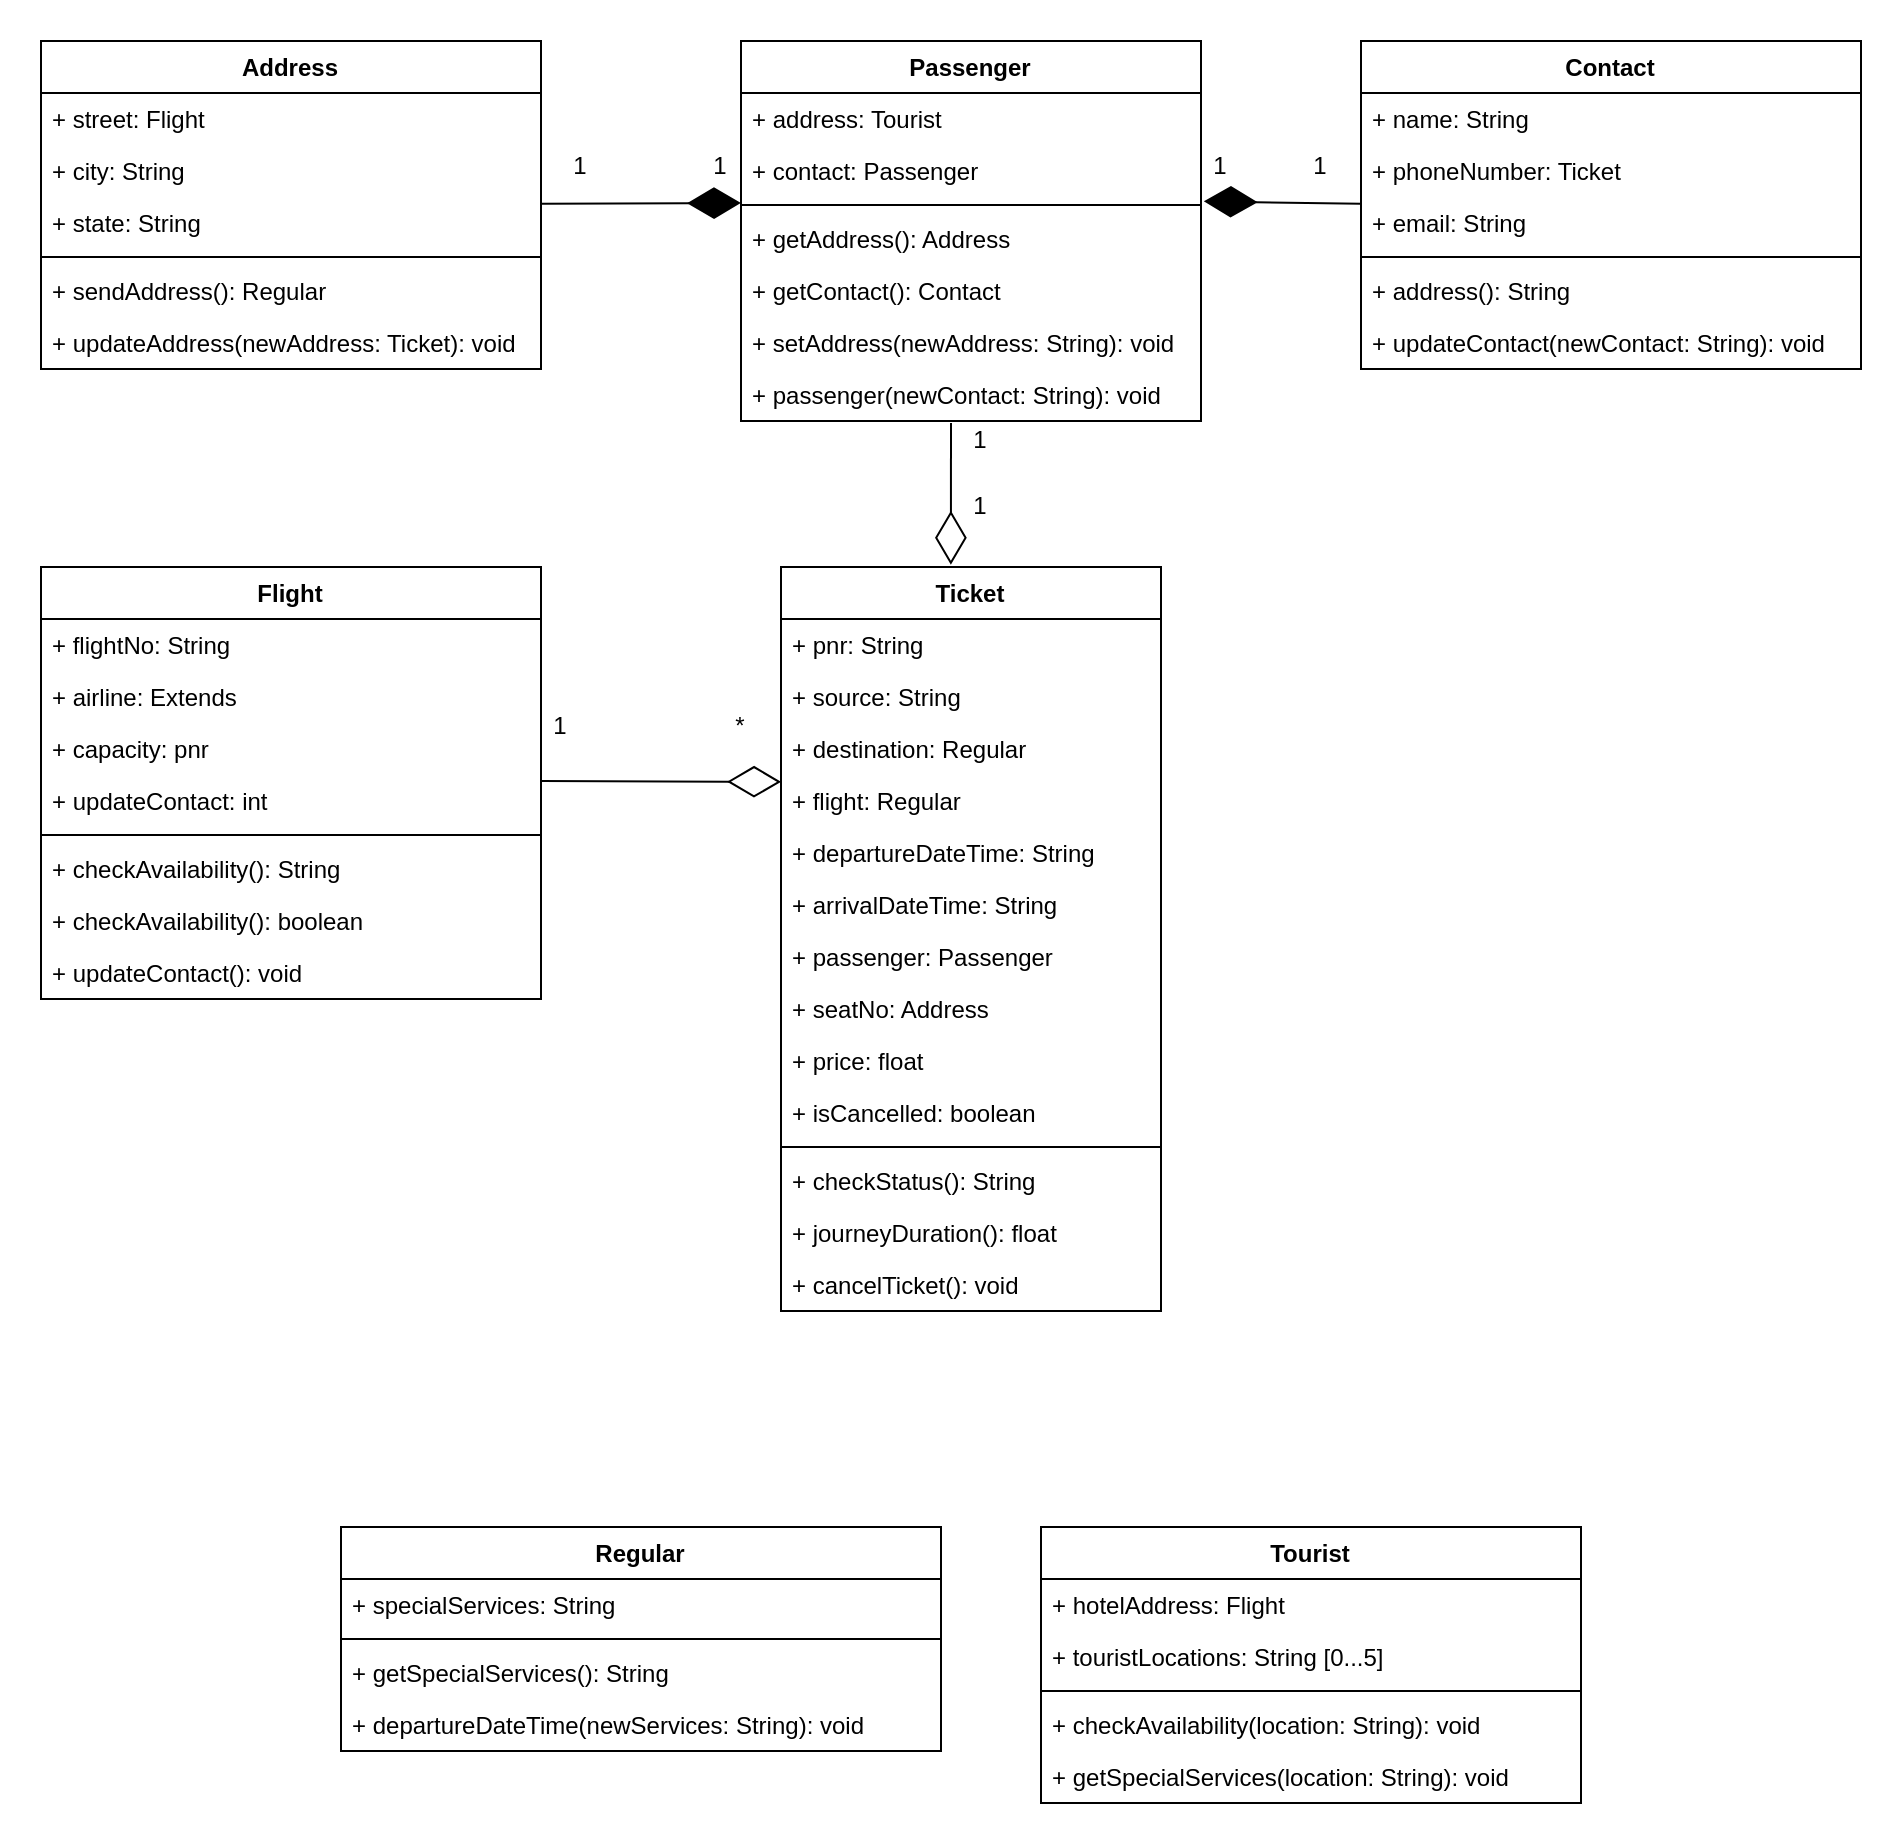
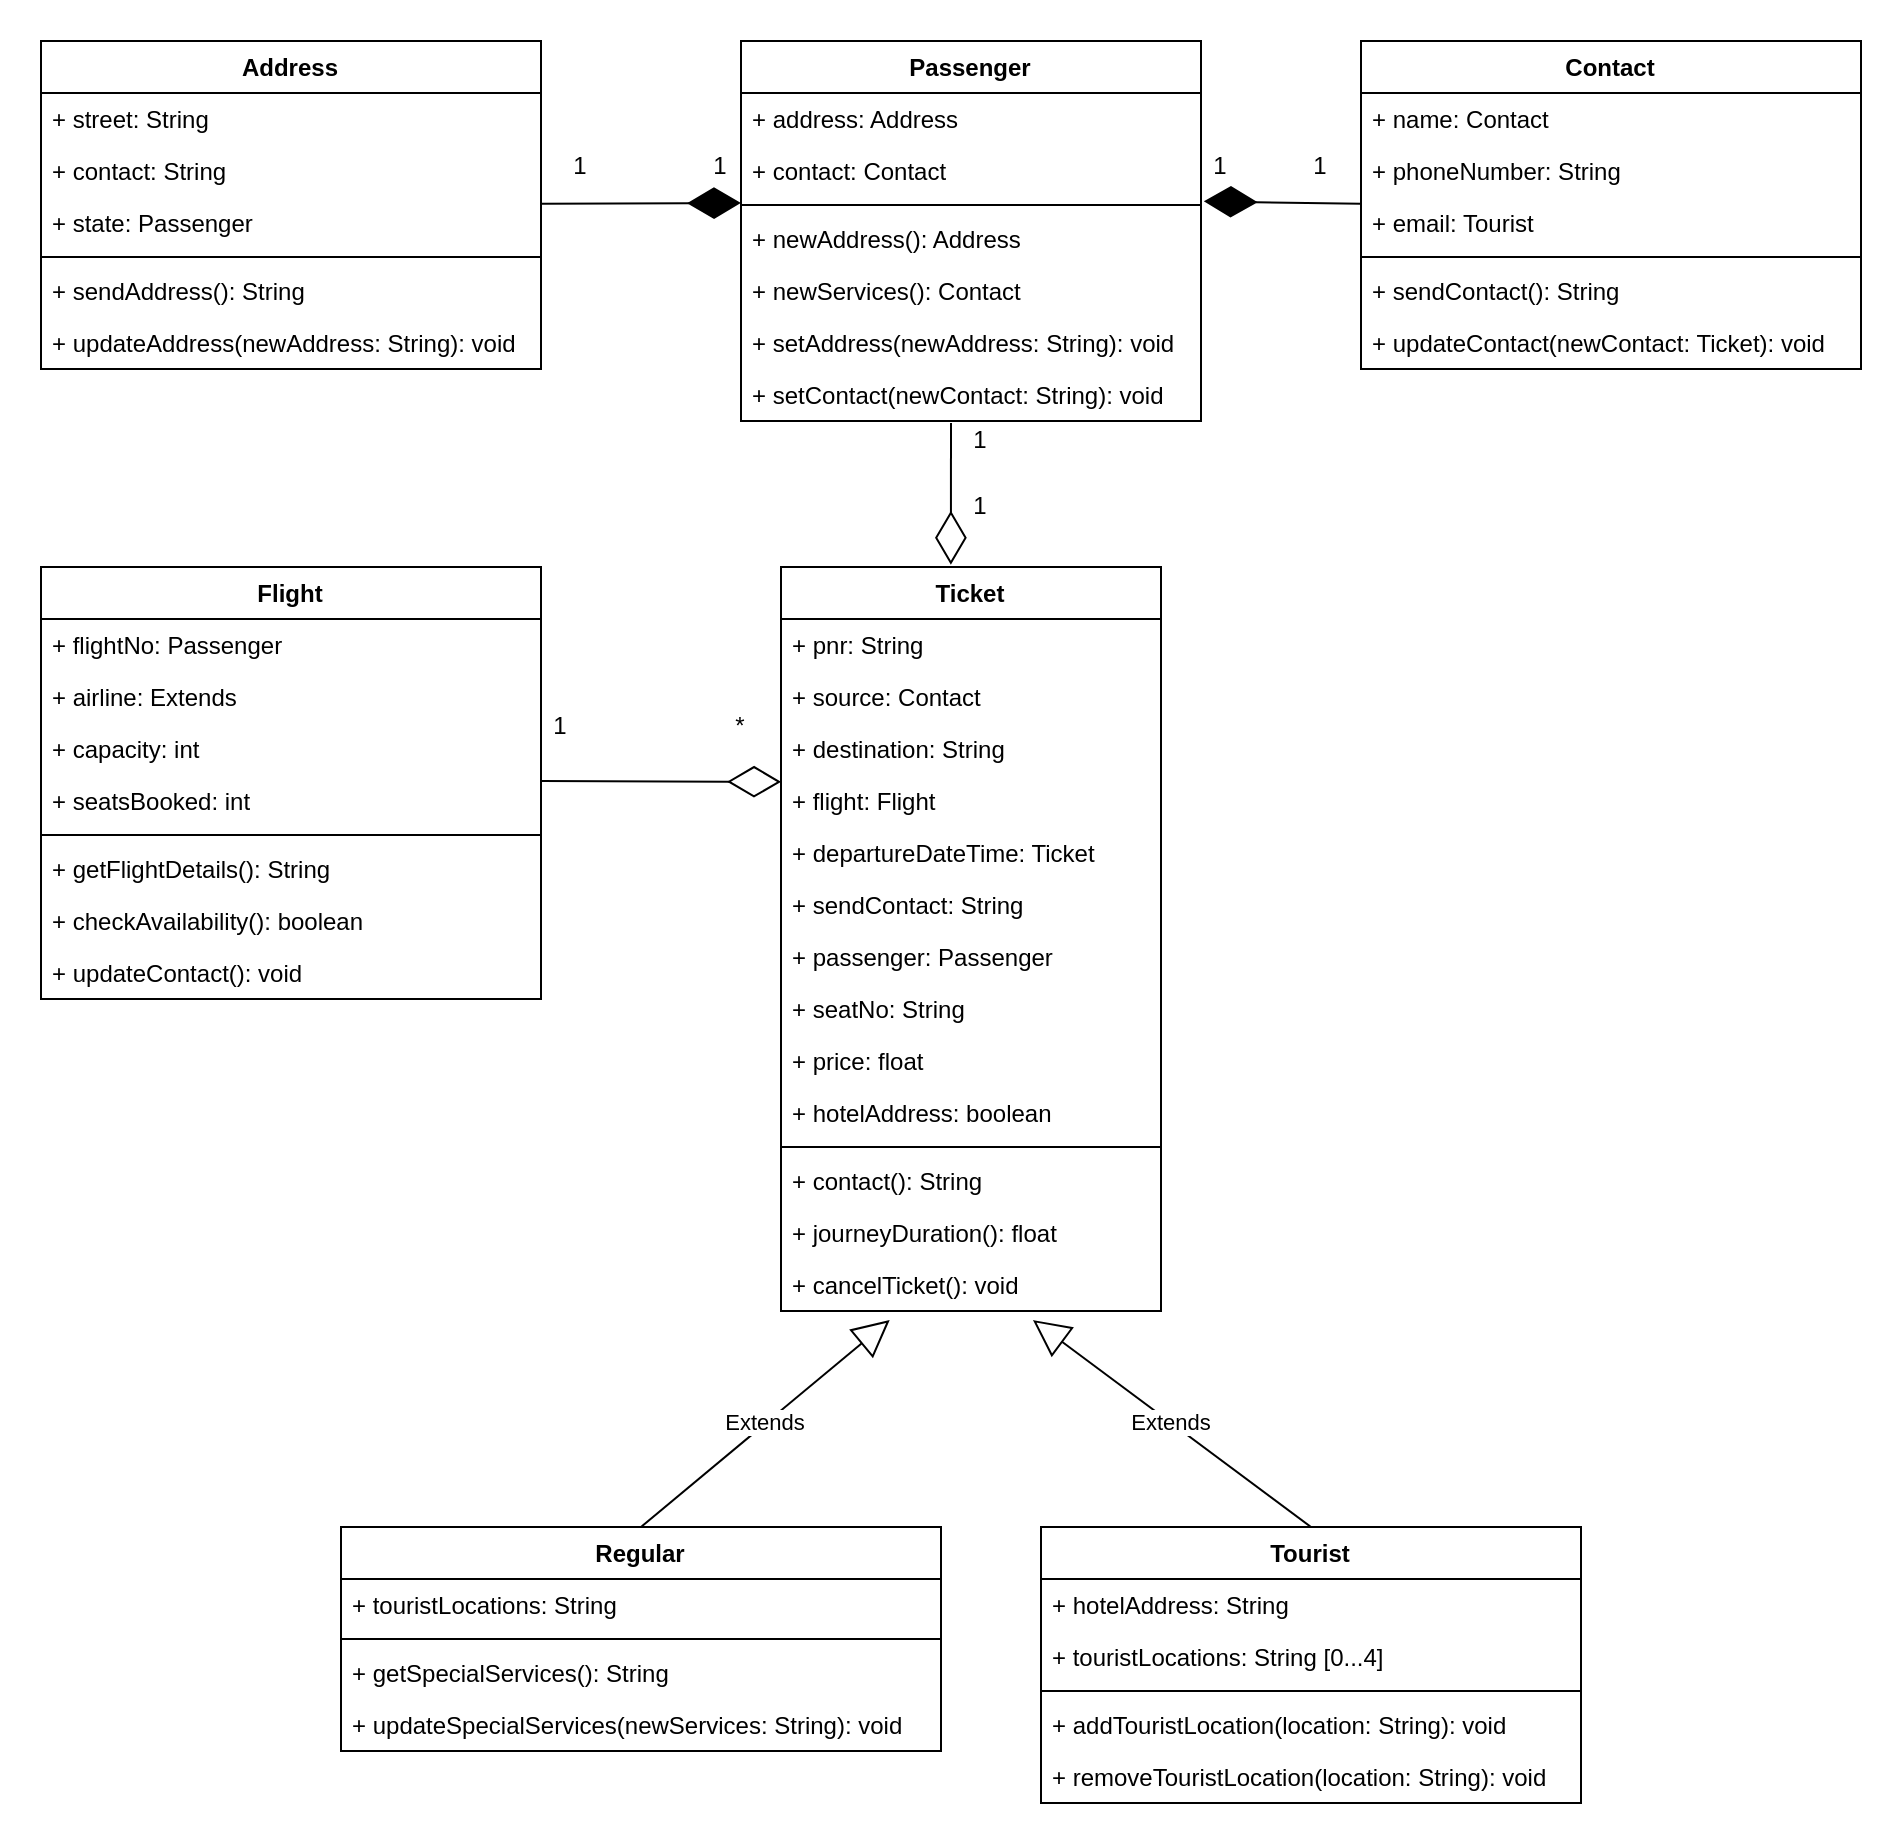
node "+ street: Flight": label "+ street: Flight" -> "+ street: String"
node "+ address: Tourist": label "+ address: Tourist" -> "+ address: Address"
node "+ name: String": label "+ name: String" -> "+ name: Contact"
node "+ city: String": label "+ city: String" -> "+ contact: String"
node "+ contact: Passenger": label "+ contact: Passenger" -> "+ contact: Contact"
node "+ phoneNumber: Ticket": label "+ phoneNumber: Ticket" -> "+ phoneNumber: String"
node "+ state: String": label "+ state: String" -> "+ state: Passenger"
node "+ email: String": label "+ email: String" -> "+ email: Tourist"
node "+ getAddress(): Address": label "+ getAddress(): Address" -> "+ newAddress(): Address"
node "+ sendAddress(): Regular": label "+ sendAddress(): Regular" -> "+ sendAddress(): String"
node "+ getContact(): Contact": label "+ getContact(): Contact" -> "+ newServices(): Contact"
node "+ address(): String": label "+ address(): String" -> "+ sendContact(): String"
node "+ updateAddress(newAddress: Ticket): void": label "+ updateAddress(newAddress: Ticket): void" -> "+ updateAddress(newAddress: String): void"
node "+ updateContact(newContact: String): void": label "+ updateContact(newContact: String): void" -> "+ updateContact(newContact: Ticket): void"
node "+ passenger(newContact: String): void": label "+ passenger(newContact: String): void" -> "+ setContact(newContact: String): void"
node "+ flightNo: String": label "+ flightNo: String" -> "+ flightNo: Passenger"
node "+ source: String": label "+ source: String" -> "+ source: Contact"
node "+ capacity: pnr": label "+ capacity: pnr" -> "+ capacity: int"
node "+ destination: Regular": label "+ destination: Regular" -> "+ destination: String"
node "+ updateContact: int": label "+ updateContact: int" -> "+ seatsBooked: int"
node "+ flight: Regular": label "+ flight: Regular" -> "+ flight: Flight"
node "+ departureDateTime: String": label "+ departureDateTime: String" -> "+ departureDateTime: Ticket"
node "+ checkAvailability(): String": label "+ checkAvailability(): String" -> "+ getFlightDetails(): String"
node "+ arrivalDateTime: String": label "+ arrivalDateTime: String" -> "+ sendContact: String"
node "+ seatNo: Address": label "+ seatNo: Address" -> "+ seatNo: String"
node "+ isCancelled: boolean": label "+ isCancelled: boolean" -> "+ hotelAddress: boolean"
node "+ checkStatus(): String": label "+ checkStatus(): String" -> "+ contact(): String"
edge "Tourist" -> "+ cancelTicket(): void": added, label "Extends"
edge "Regular" -> "+ cancelTicket(): void": added, label "Extends"
node "+ specialServices: String": label "+ specialServices: String" -> "+ touristLocations: String"
node "+ hotelAddress: Flight": label "+ hotelAddress: Flight" -> "+ hotelAddress: String"
node "+ touristLocations: String [0...5]": label "+ touristLocations: String [0...5]" -> "+ touristLocations: String [0...4]"
node "+ departureDateTime(newServices: String): void": label "+ departureDateTime(newServices: String): void" -> "+ updateSpecialServices(newServices: String): void"
node "+ checkAvailability(location: String): void": label "+ checkAvailability(location: String): void" -> "+ addTouristLocation(location: String): void"
node "+ getSpecialServices(location: String): void": label "+ getSpecialServices(location: String): void" -> "+ removeTouristLocation(location: String): void"
